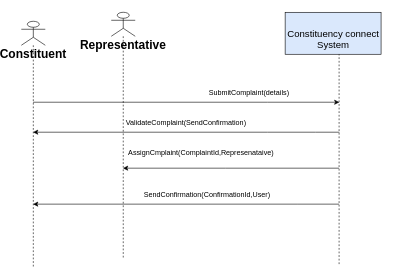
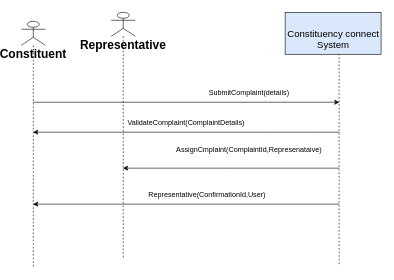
node "ValidateComplaint(SendConfirmation)": label "ValidateComplaint(SendConfirmation)" -> "ValidateComplaint(ComplaintDetails)"
node "AssignCmplaint(ComplaintId,Represenataive)": moved (201, 153) -> (249, 150)
node "SendConfirmation(ConfirmationId,User)": label "SendConfirmation(ConfirmationId,User)" -> "Representative(ConfirmationId,User)"
